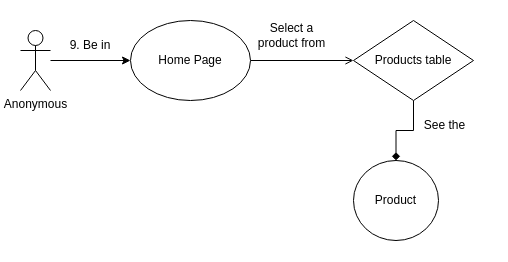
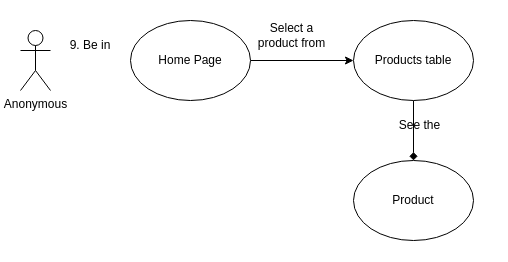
edge "Anonymous" -> "Home Page": removed
edge "Home Page" -> "Products table": arrowhead open -> classic
node "Products table": shape diamond -> ellipse
node "See the": moved (445, 126) -> (420, 126)
node "Product": size 85x80 -> 120x80
